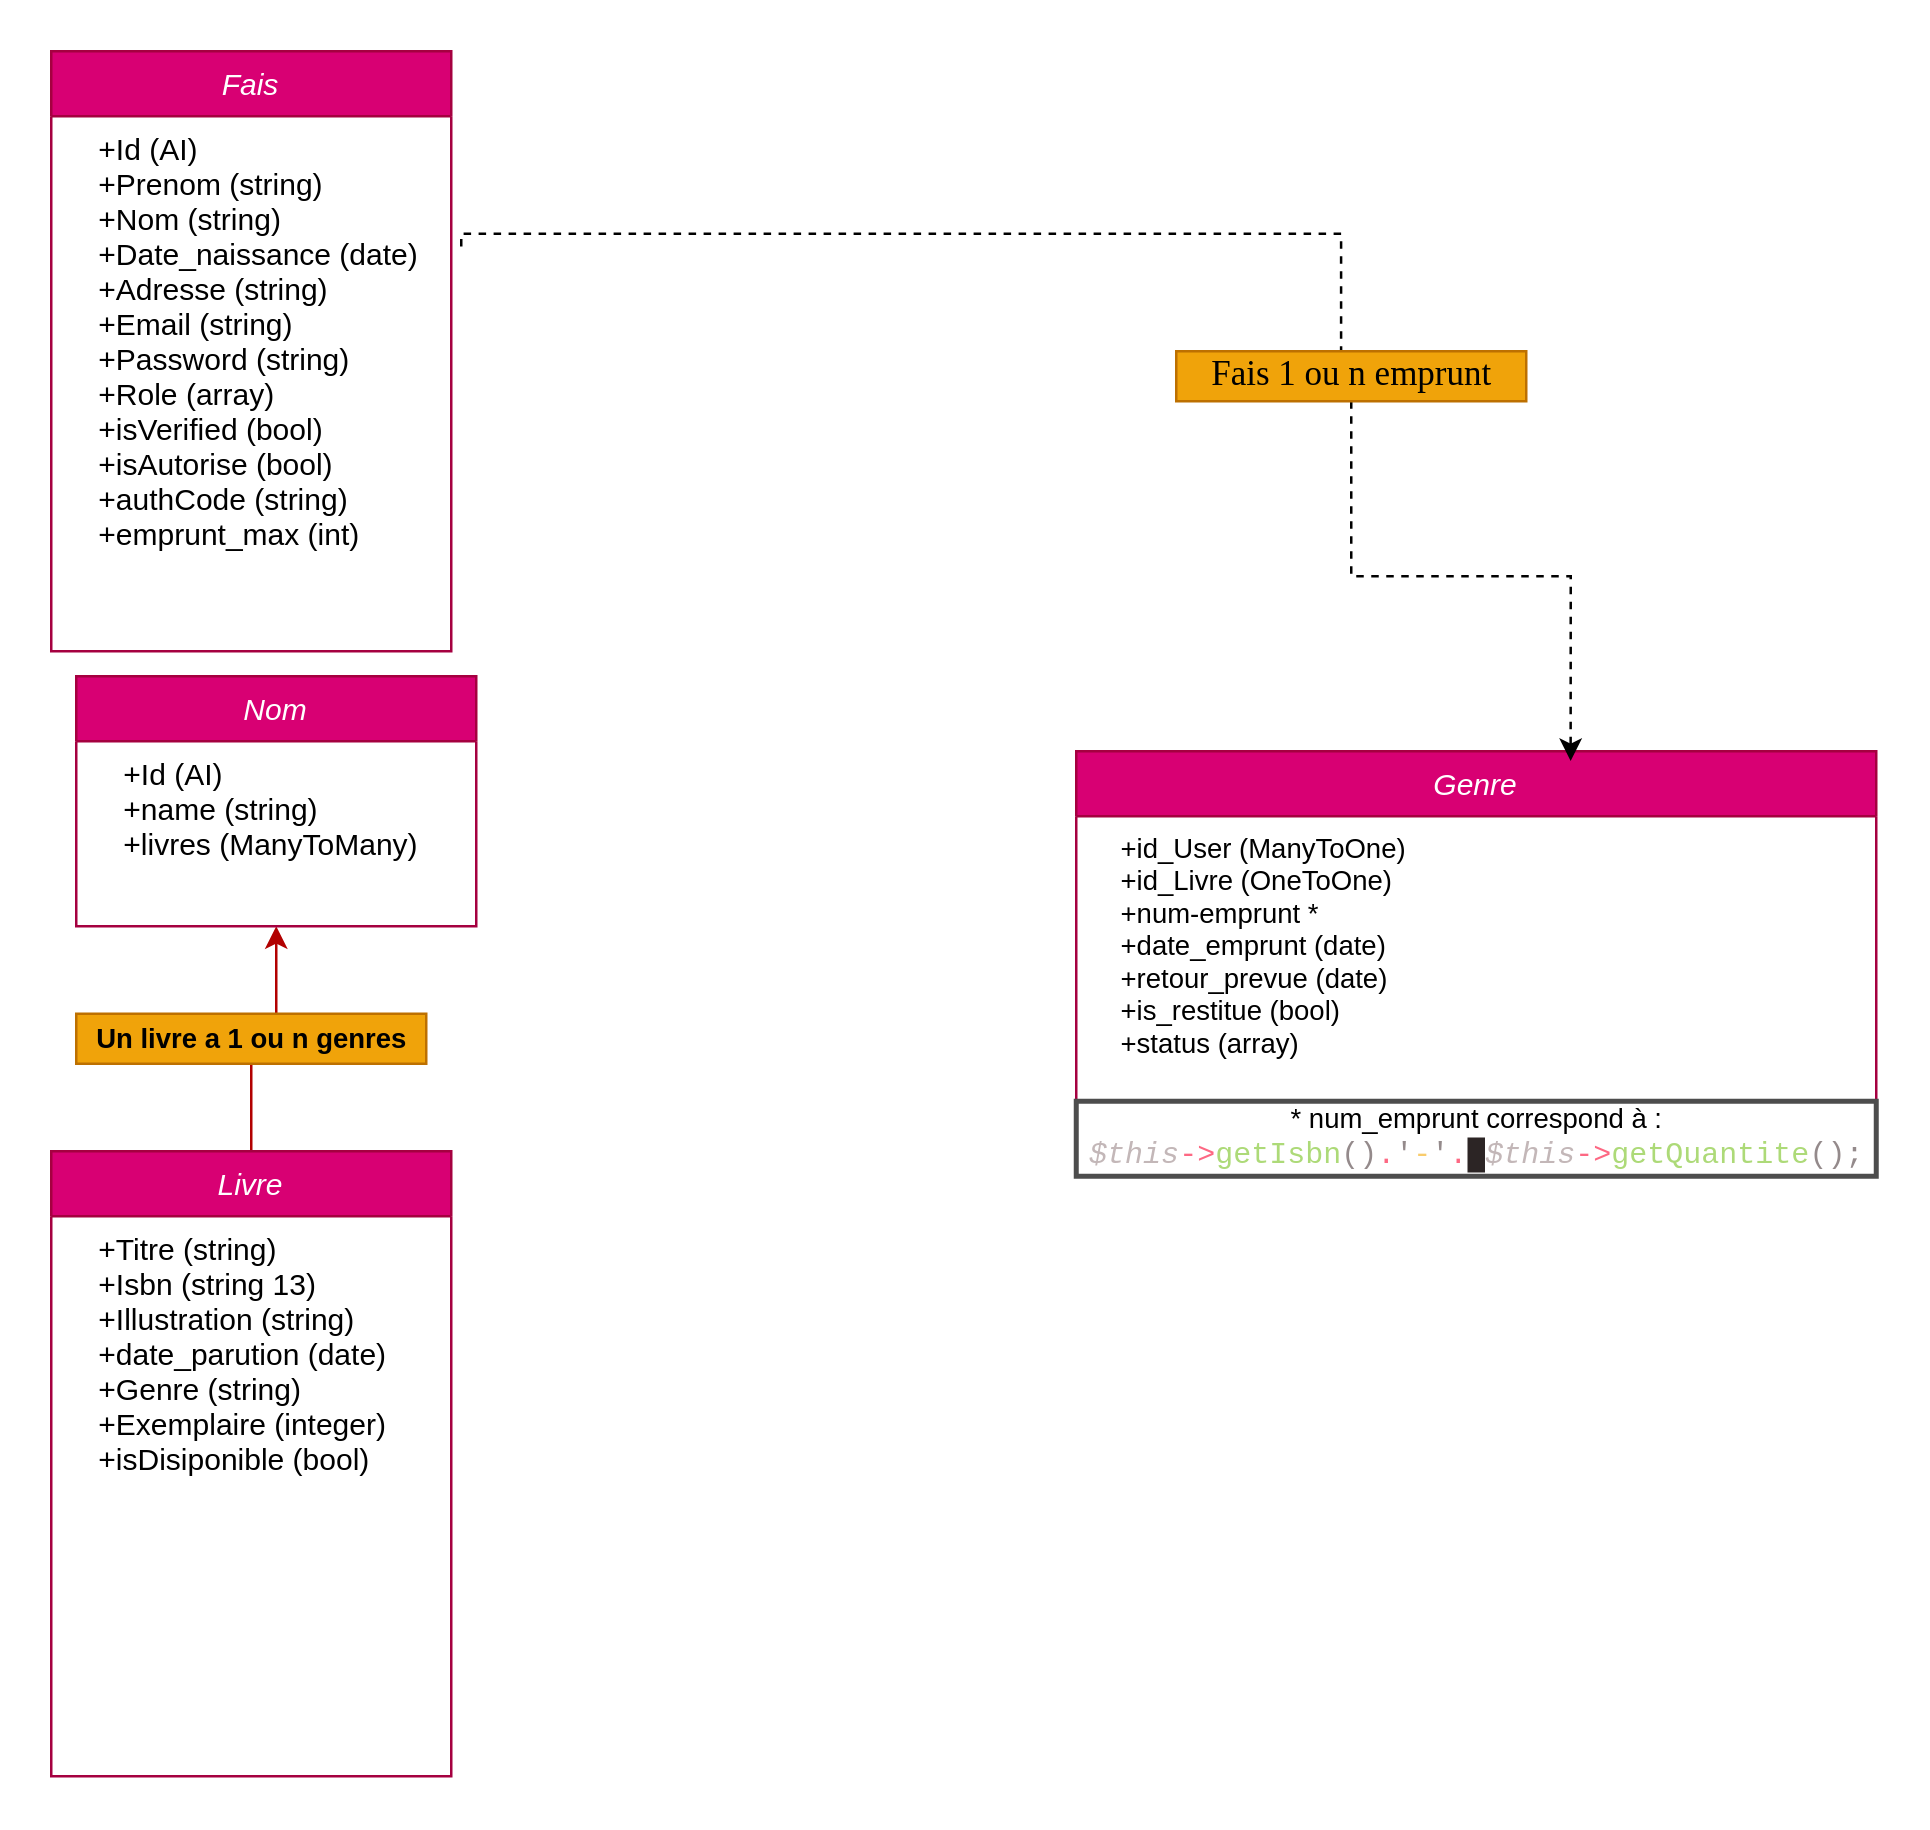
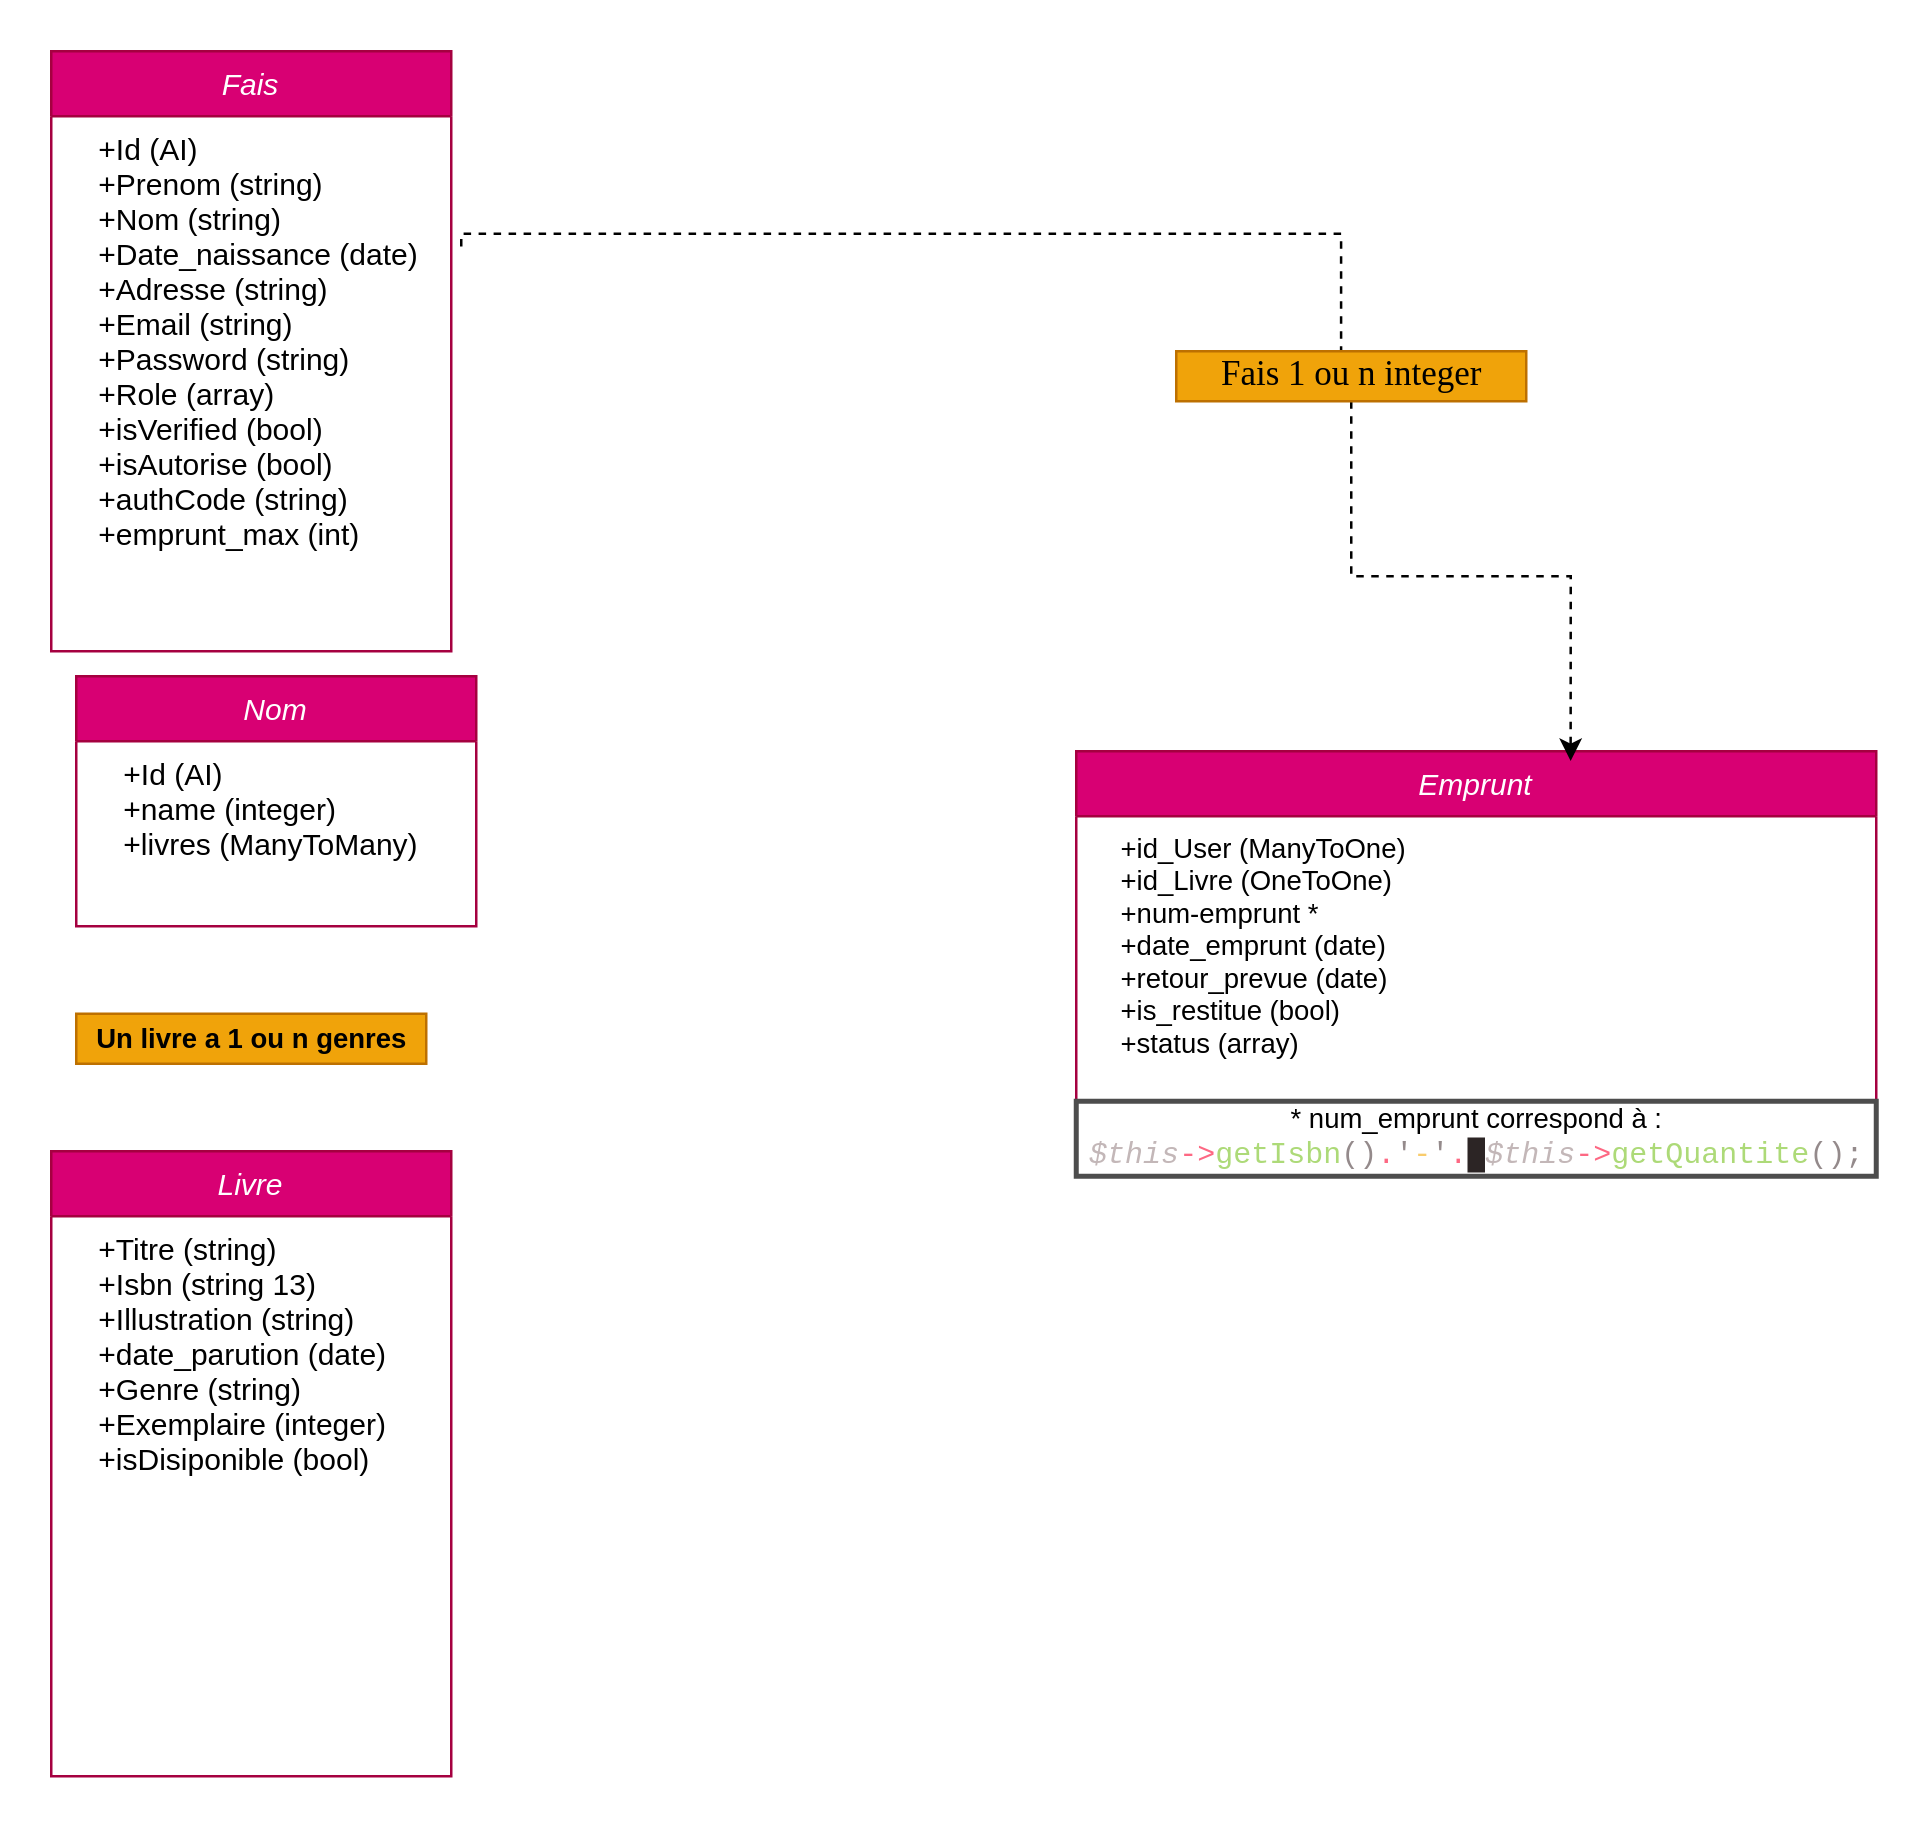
node "Fais 1 ou n emprunt": label "Fais 1 ou n emprunt" -> "Fais 1 ou n integer"
node "+Id (AI) +name (string) +livres (ManyToMany)": label "+Id (AI) +name (string) +livres (ManyToMany)" -> "+Id (AI) +name (integer) +livres (ManyToMany)"
node "Genre": label "Genre" -> "Emprunt"
edge "Livre" -> "Nom": removed
